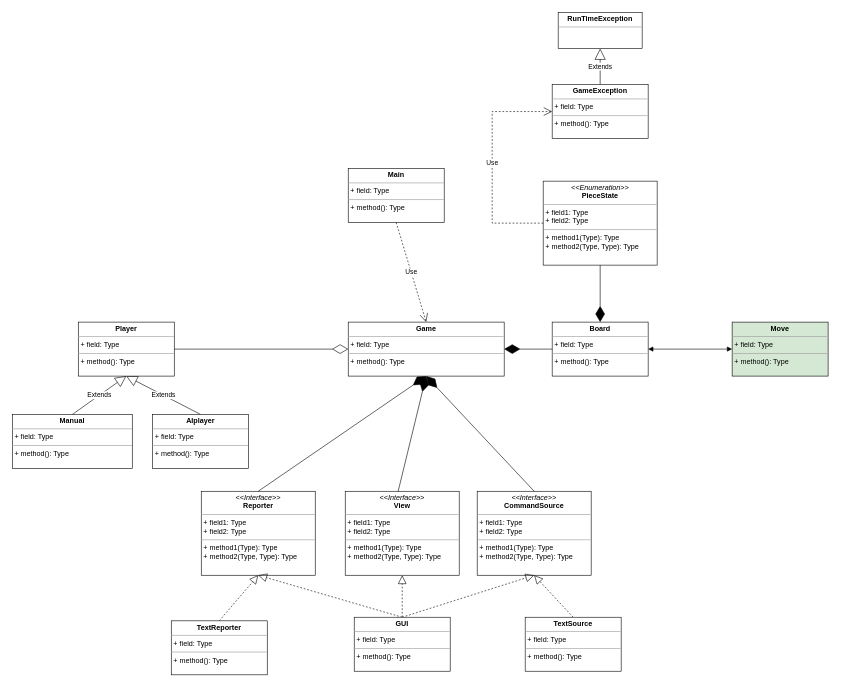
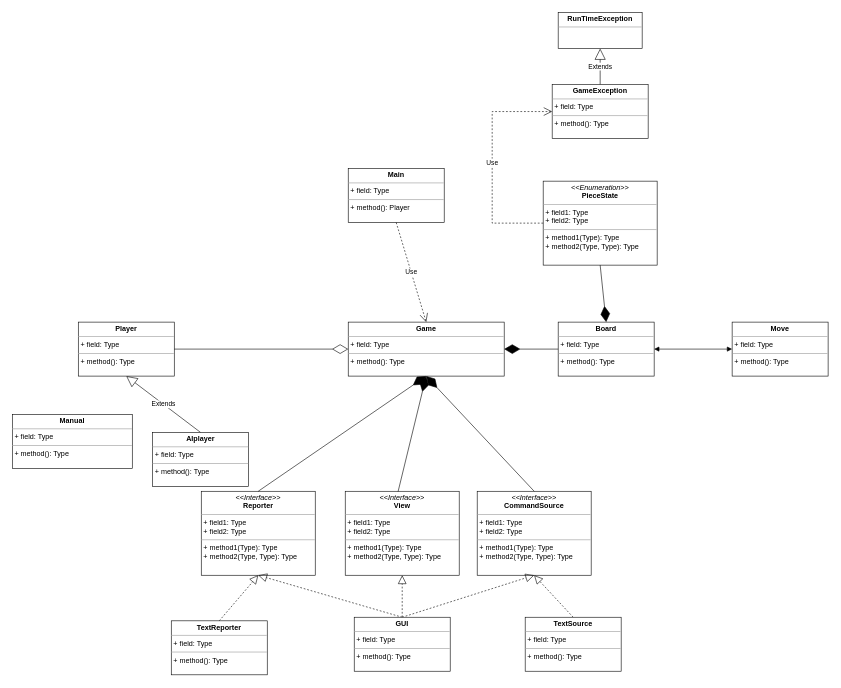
node "Main + field: Type + method(): Type": label "Main + field: Type + method(): Type" -> "Main + field: Type + method(): Player"
node "Board + field: Type + method(): Type": moved (600, 349) -> (606, 349)
node "Move + field: Type + method(): Type": fillcolor #d5e8d4 -> #ffffff
edge "Manual + field: Type + method(): Type" -> "Player + field: Type + method(): Type": removed, label "Extends"
node "AIplayer + field: Type + method(): Type": moved (201, 441) -> (201, 459)
